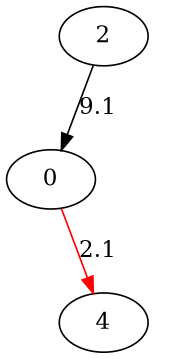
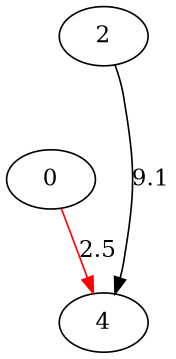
edge "2" -> "0": now "2" -> "4"
edge "0" -> "4": label "2.1" -> "2.5"
